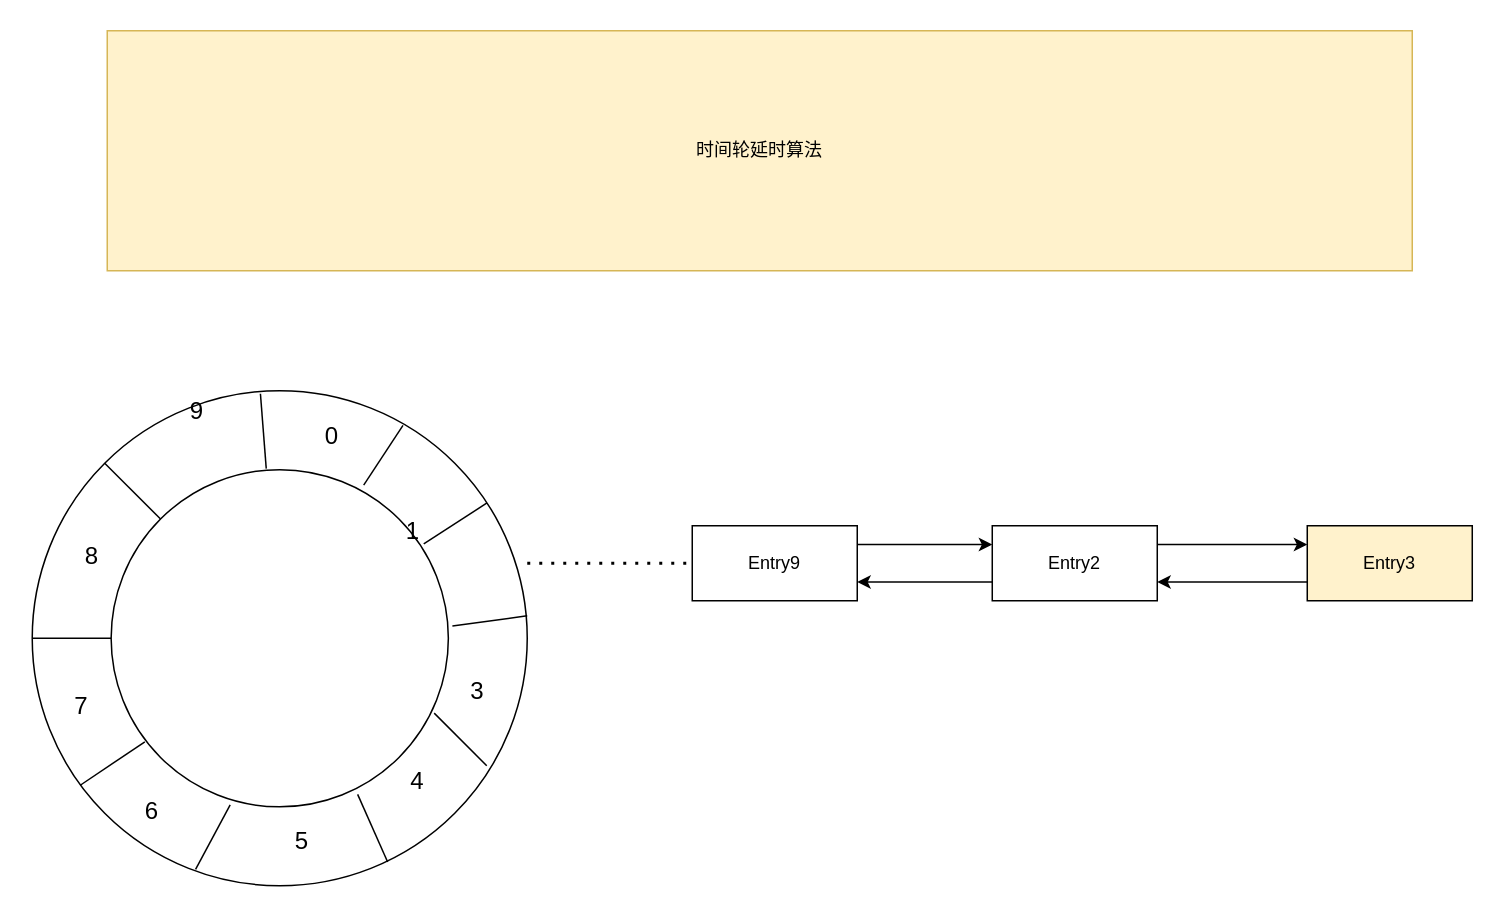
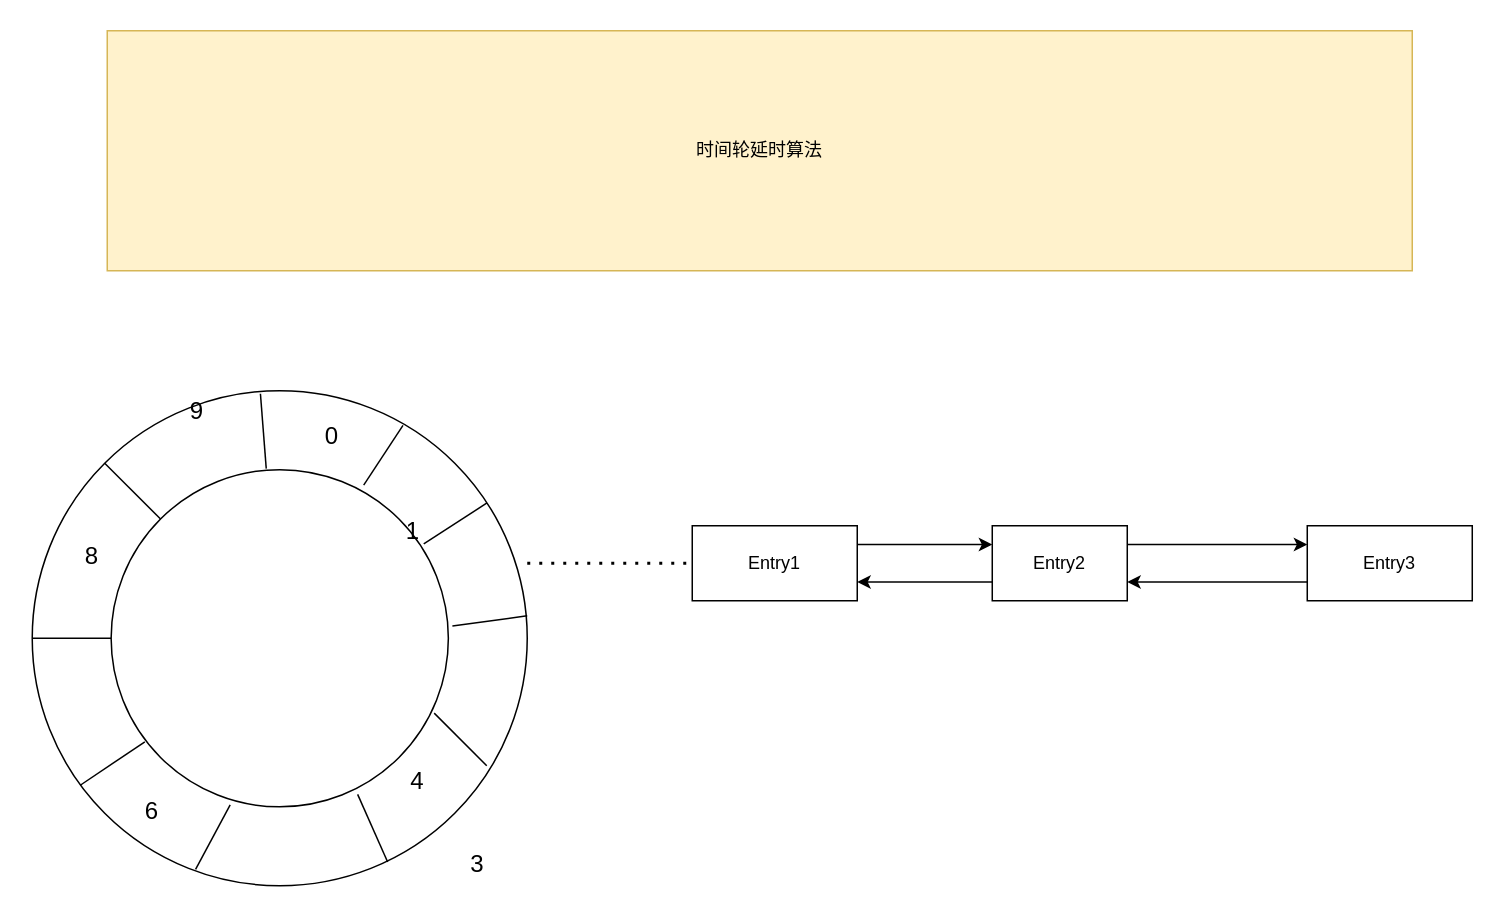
node "Entry9": label "Entry9" -> "Entry1"
node "Entry2": size 165x75 -> 135x75
node "Entry3": fillcolor #fff2cc -> #ffffff
node "3": moved (478, 691) -> (478, 863)
node "7": removed
node "5": removed
